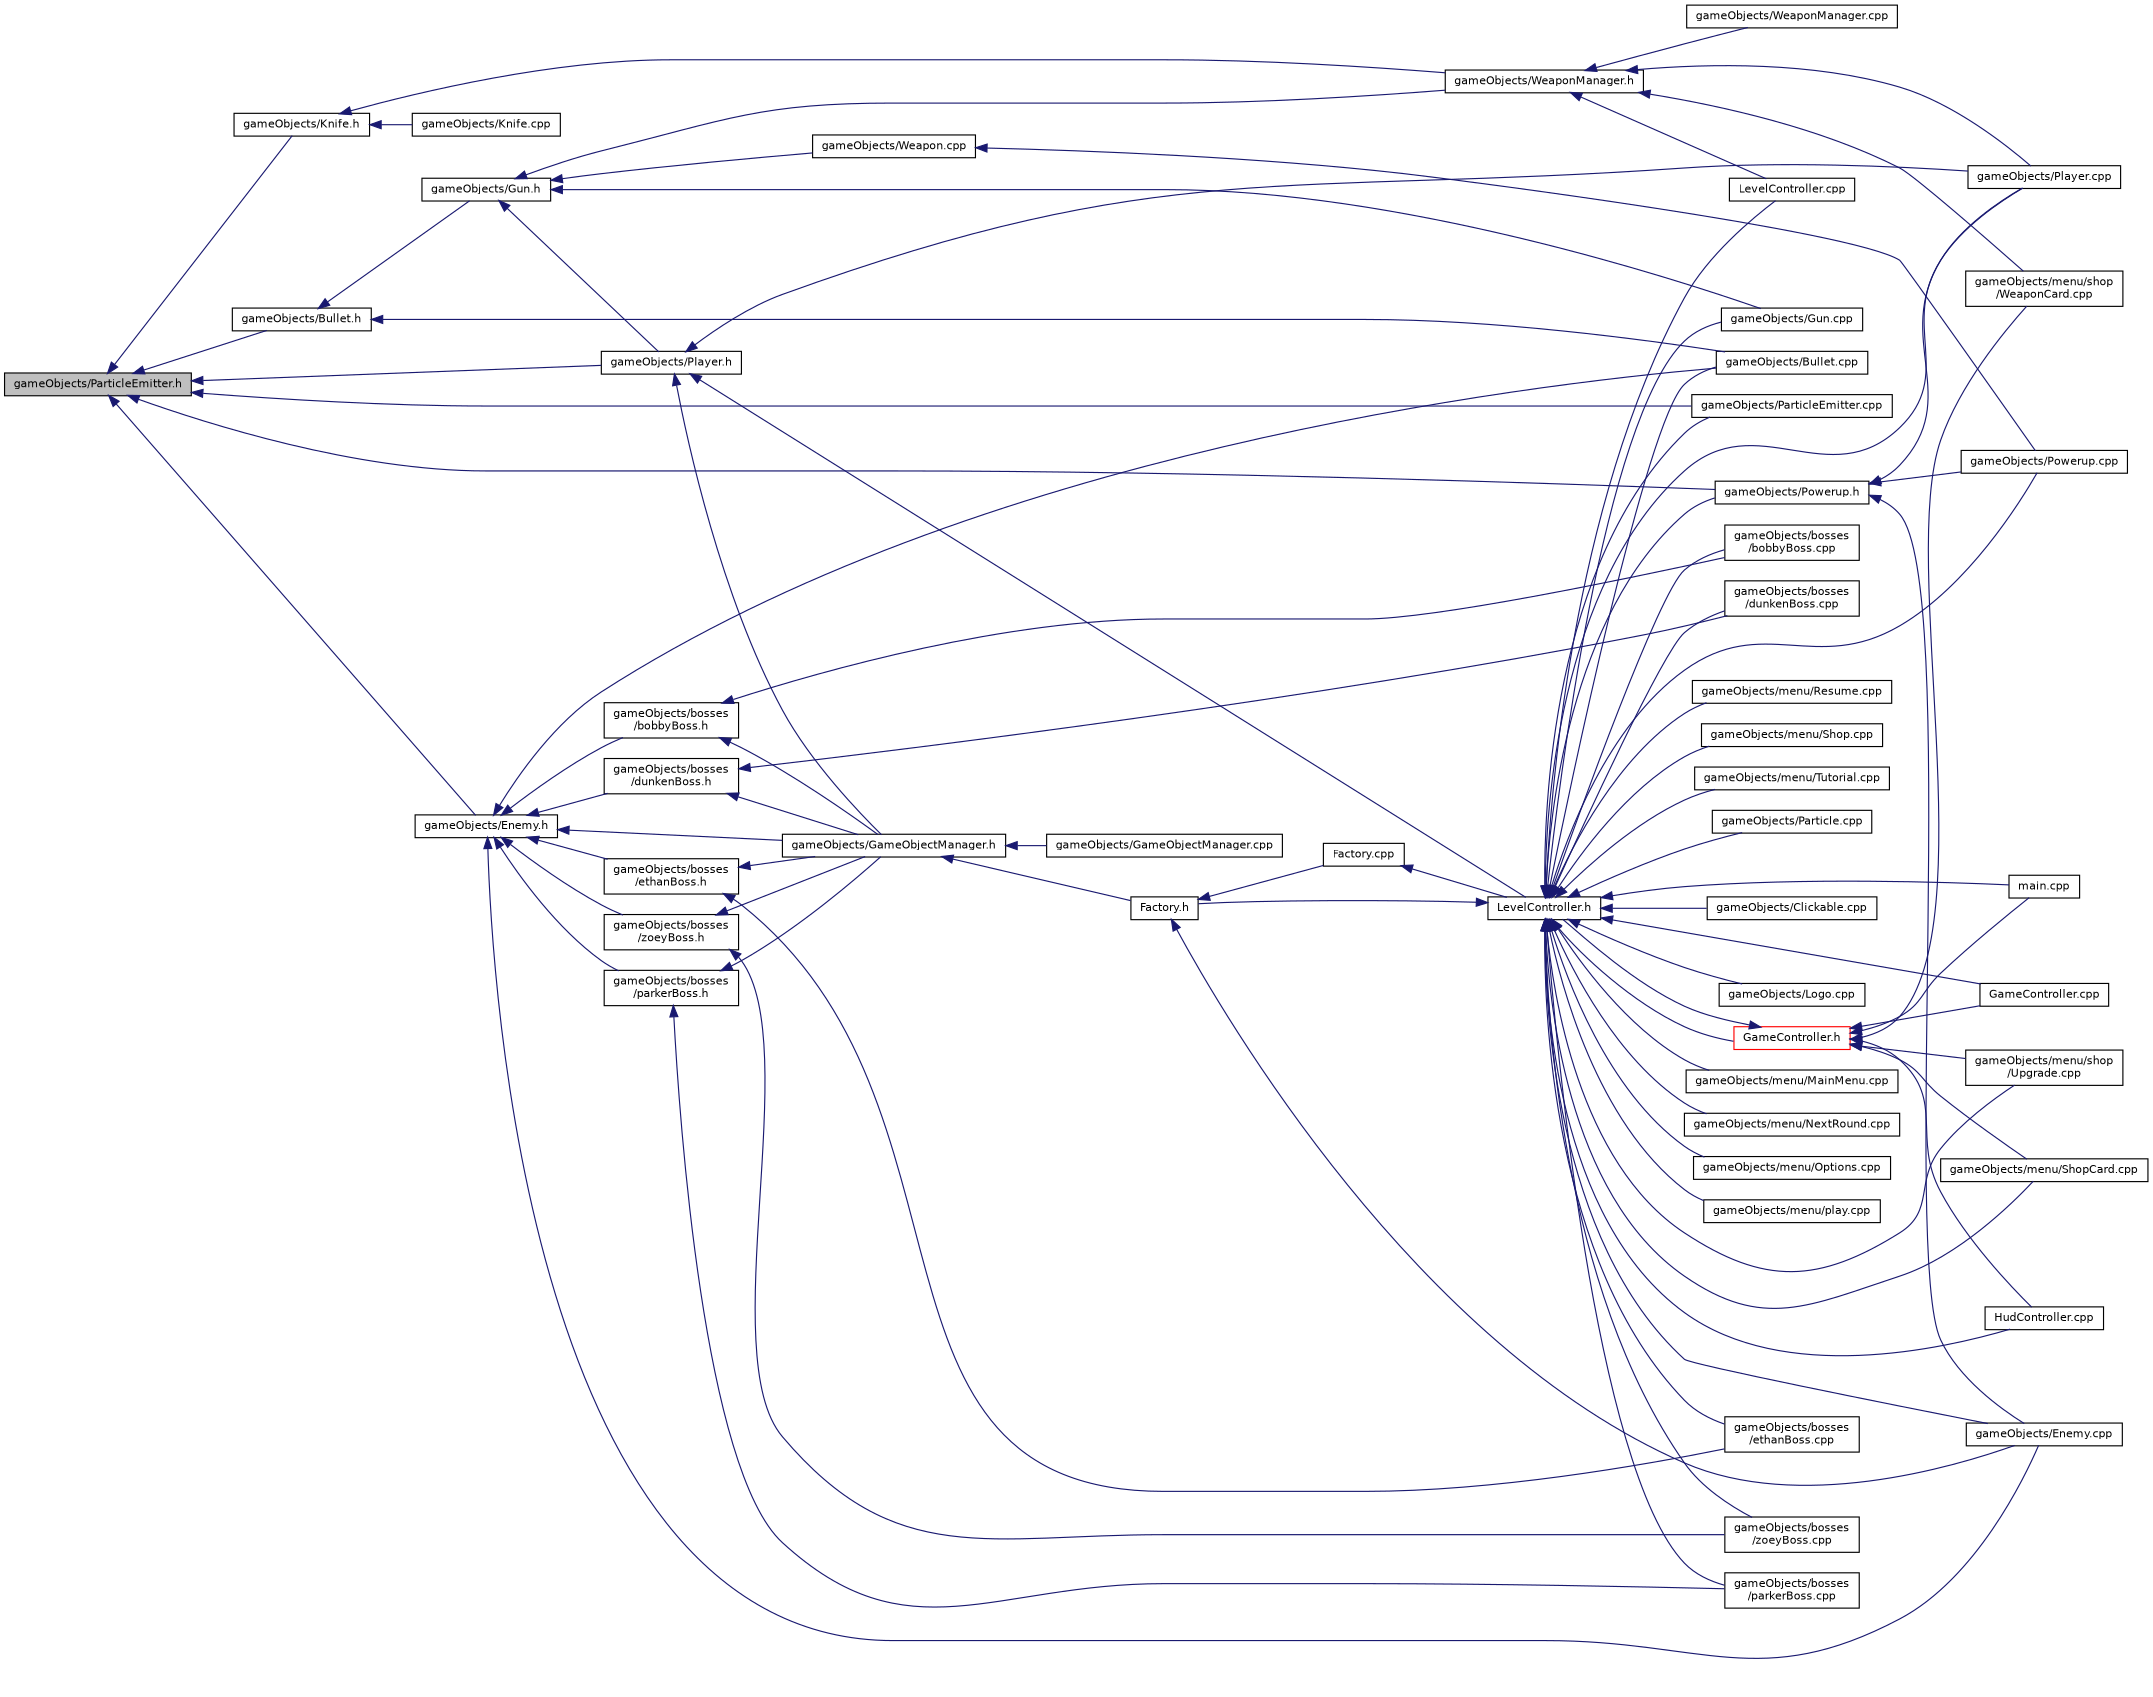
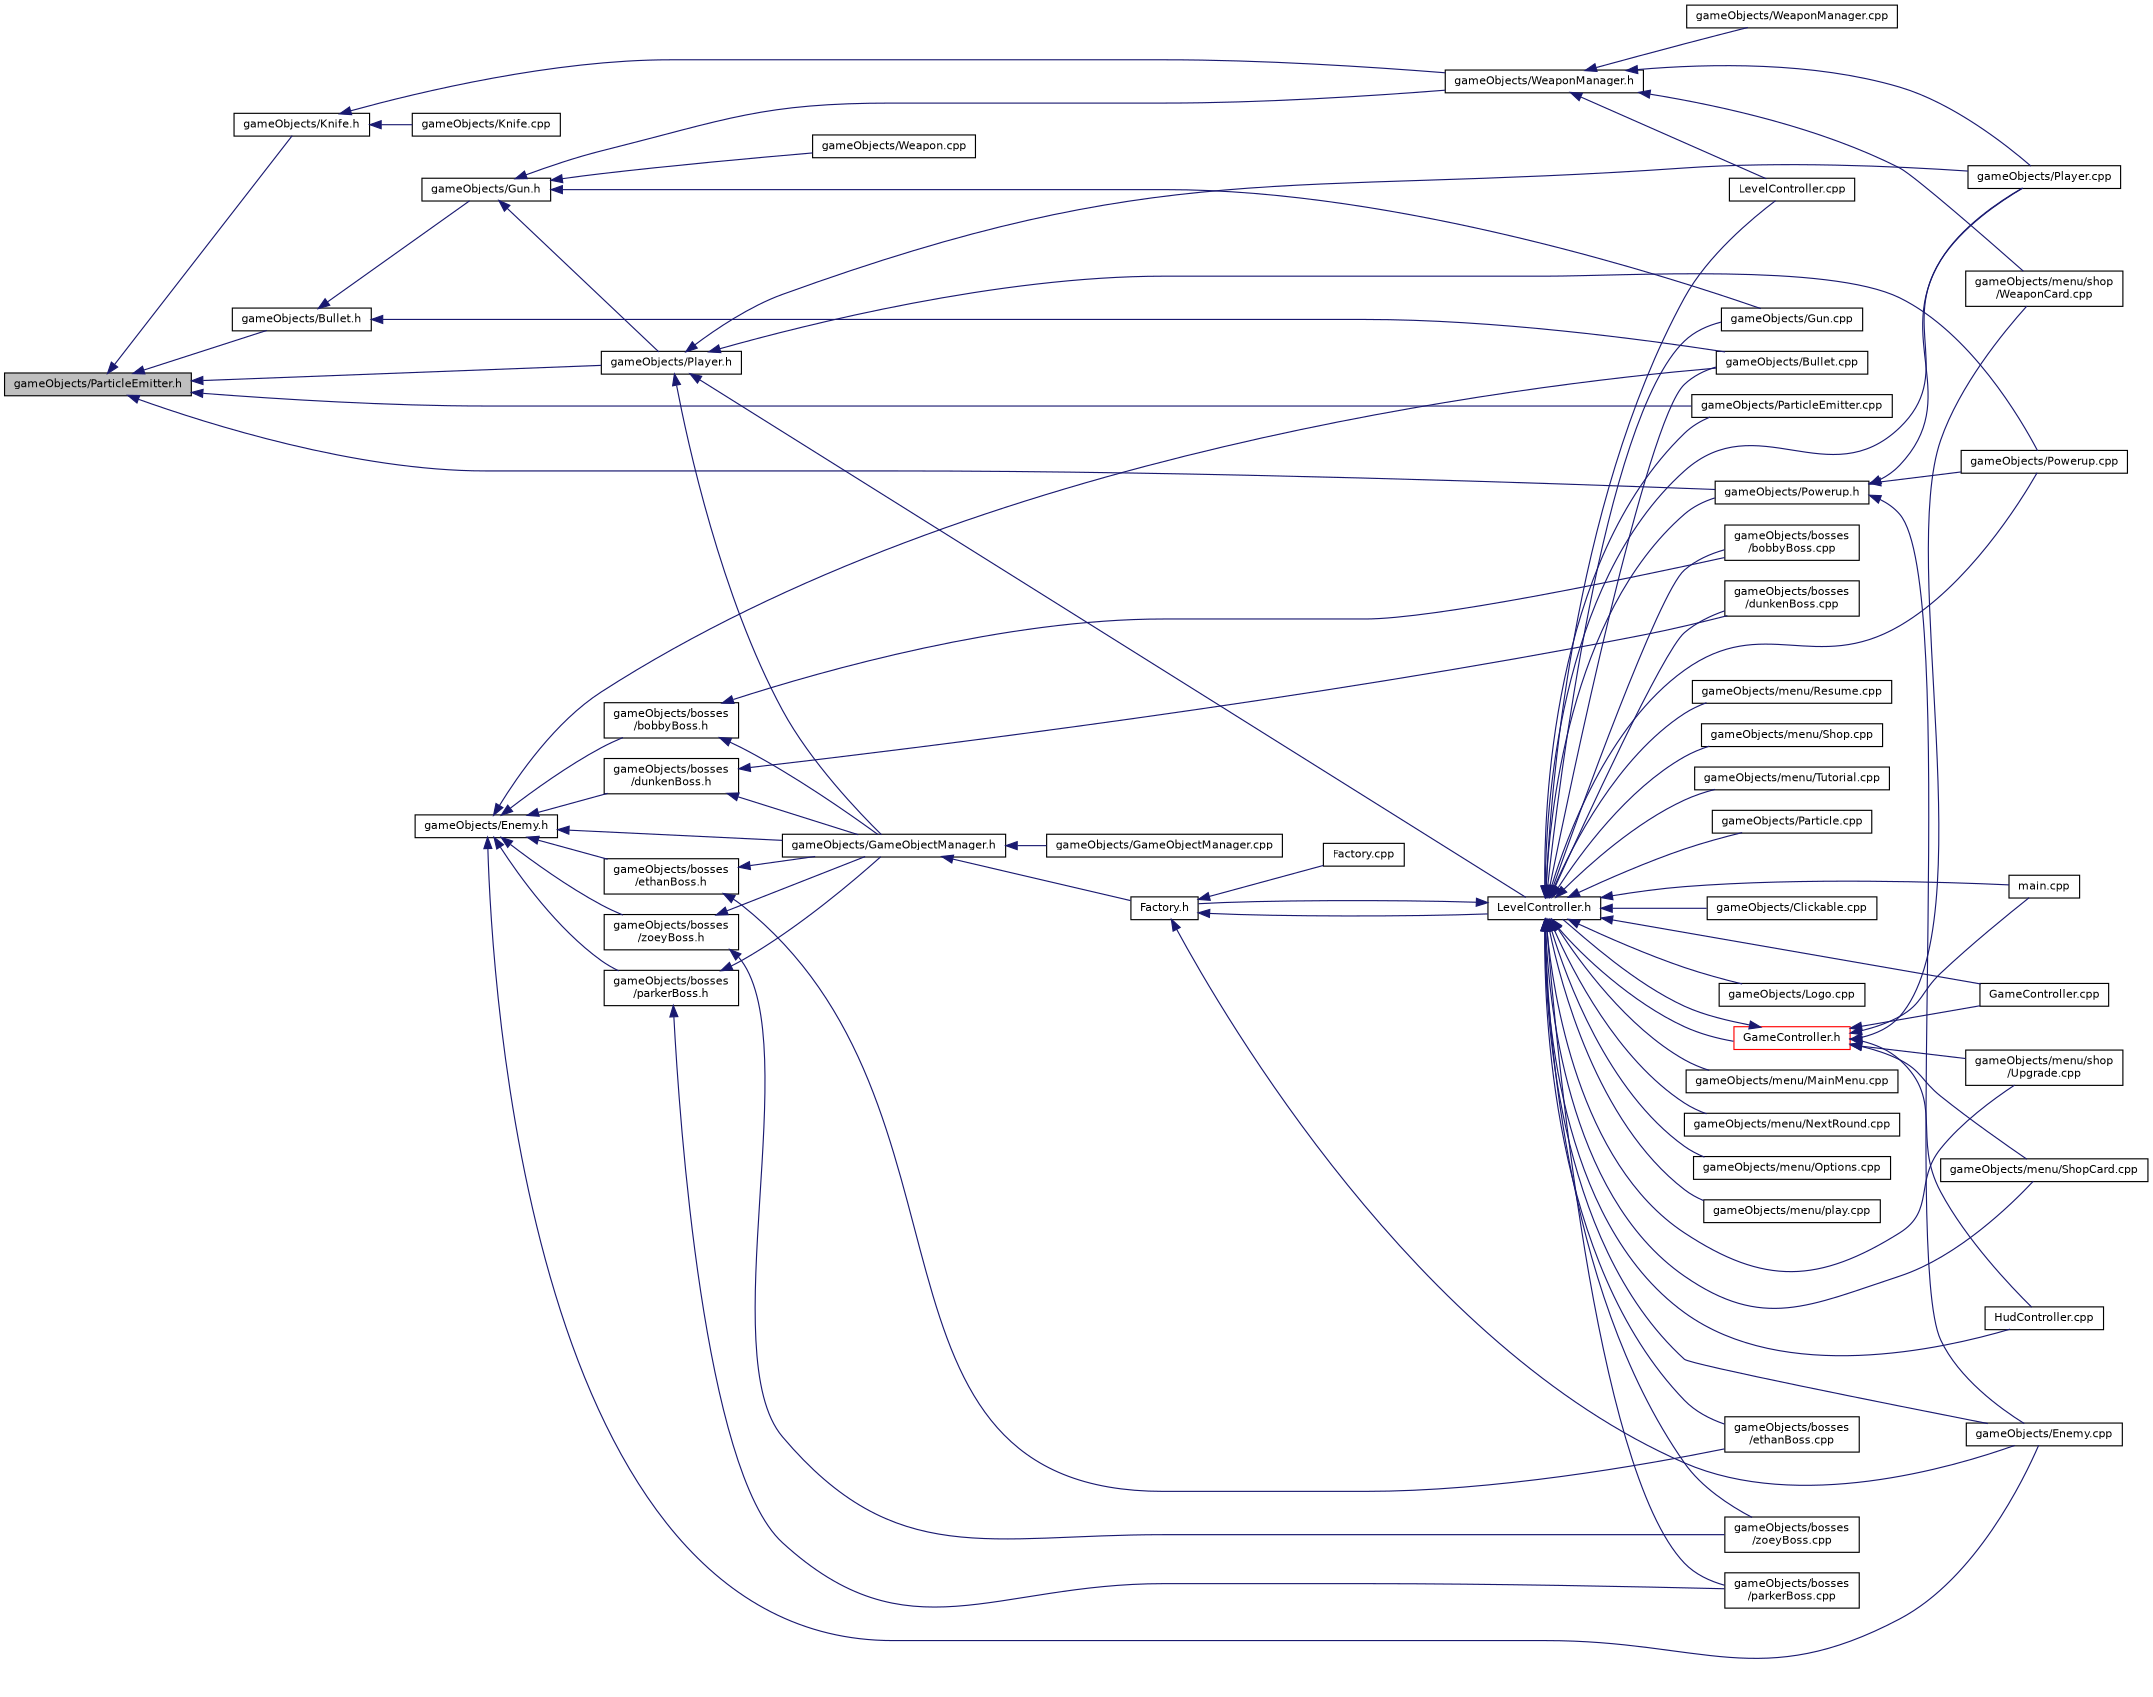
edge "gameObjects/Powerup.cpp" -> "gameObjects/Weapon.cpp": now "gameObjects/Powerup.cpp" -> "gameObjects/Player.h"
edge "gameObjects/Enemy.h" -> "gameObjects/ParticleEmitter.h": removed
edge "LevelController.h" -> "Factory.cpp": now "LevelController.h" -> "Factory.h"
